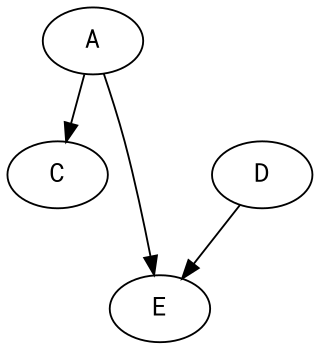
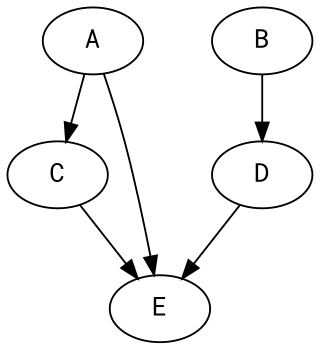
node "B": added
edge "C" -> "E": added
